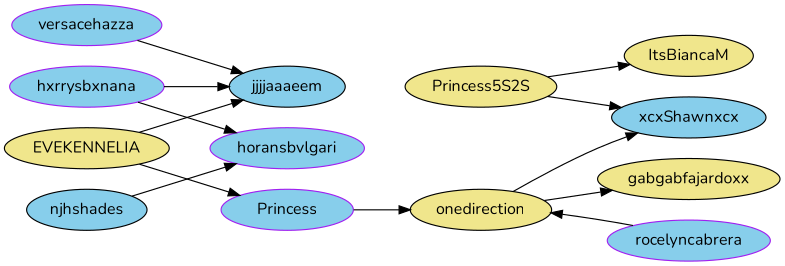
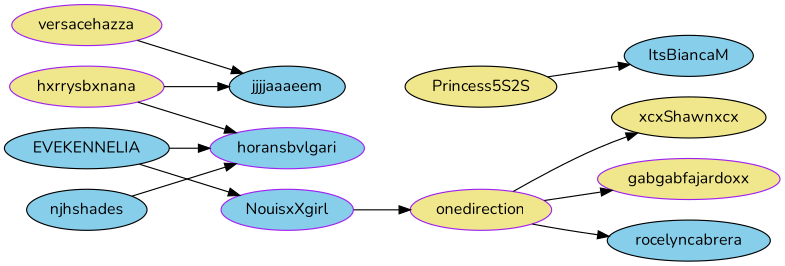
node "versacehazza": fillcolor skyblue -> khaki
node "ItsBiancaM": fillcolor khaki -> skyblue
node "hxrrysbxnana": fillcolor skyblue -> khaki
edge "Princess5S2S" -> "xcxShawnxcx": removed
node "xcxShawnxcx": fillcolor skyblue -> khaki
edge "EVEKENNELIA" -> "jjjjaaaeem": now "EVEKENNELIA" -> "horansbvlgari"
node "EVEKENNELIA": fillcolor khaki -> skyblue
node "gabgabfajardoxx": color black -> purple
node "Princess": label "Princess" -> "NouisxXgirl"
node "onedirection": color black -> purple
edge "rocelyncabrera" -> "onedirection": reversed
node "rocelyncabrera": color purple -> black
